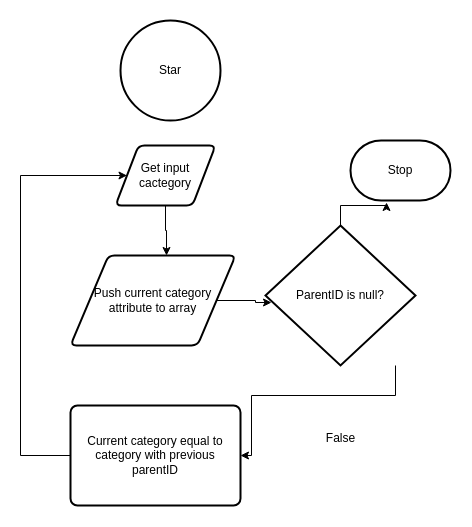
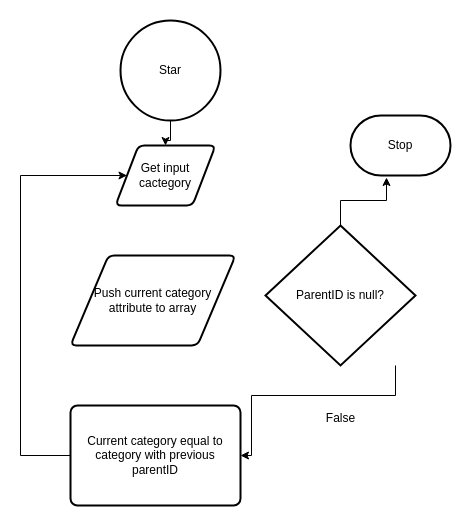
edge "Star" -> "Get input cactegory": added
node "Stop": moved (401, 171) -> (401, 146)
edge "Get input cactegory" -> "Push current category attribute to array": removed
edge "Push current category attribute to array" -> "ParentID is null?": removed
node "False": moved (341, 439) -> (341, 419)
